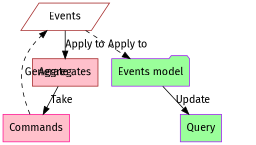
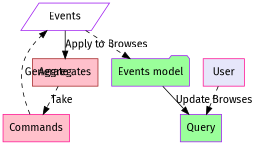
node "Events": color brown -> purple
edge "Events" -> "Events model": label "Apply to" -> "Browses"
node "User": added
edge "Aggregates" -> "Commands": style solid -> dashed
